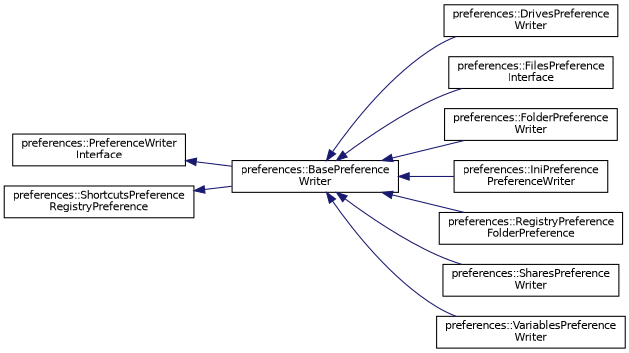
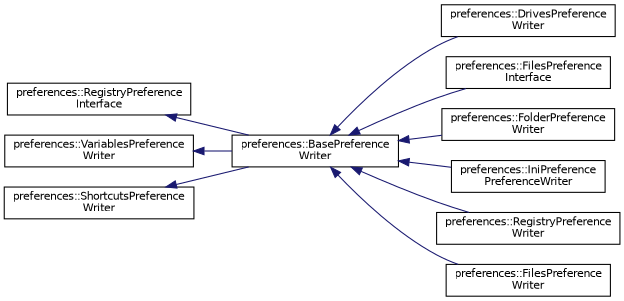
node "preferences::PreferenceWriter Interface": label "preferences::PreferenceWriter Interface" -> "preferences::RegistryPreference Interface"
node "preferences::ShortcutsPreference RegistryPreference": label "preferences::ShortcutsPreference RegistryPreference" -> "preferences::ShortcutsPreference Writer"
node "preferences::RegistryPreference FolderPreference": label "preferences::RegistryPreference FolderPreference" -> "preferences::RegistryPreference Writer"
edge "preferences::VariablesPreference Writer" -> "preferences::BasePreference Writer": reversed
node "preferences::SharesPreference Writer": label "preferences::SharesPreference Writer" -> "preferences::FilesPreference Writer"
